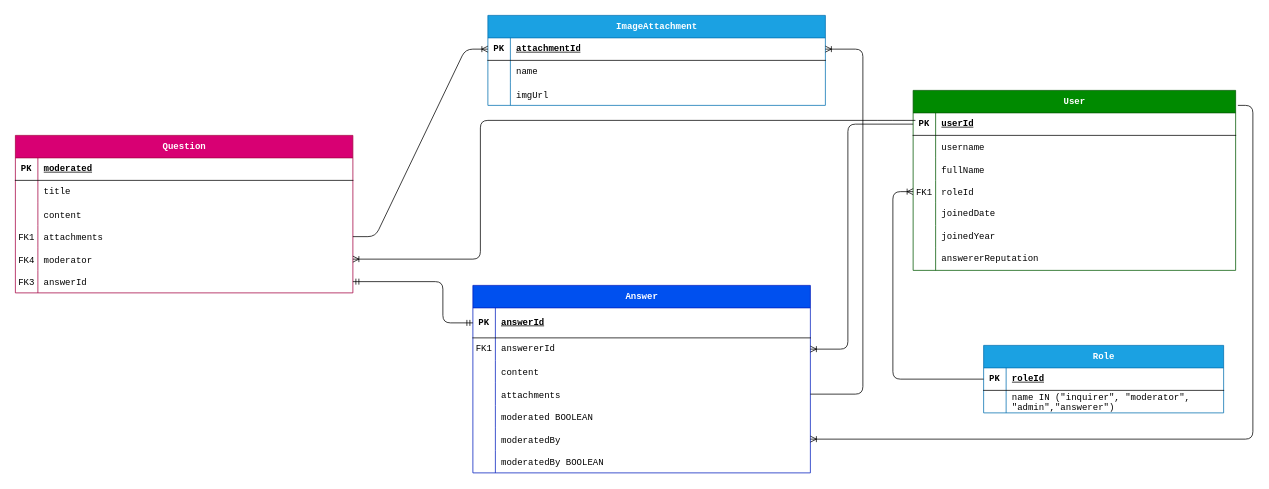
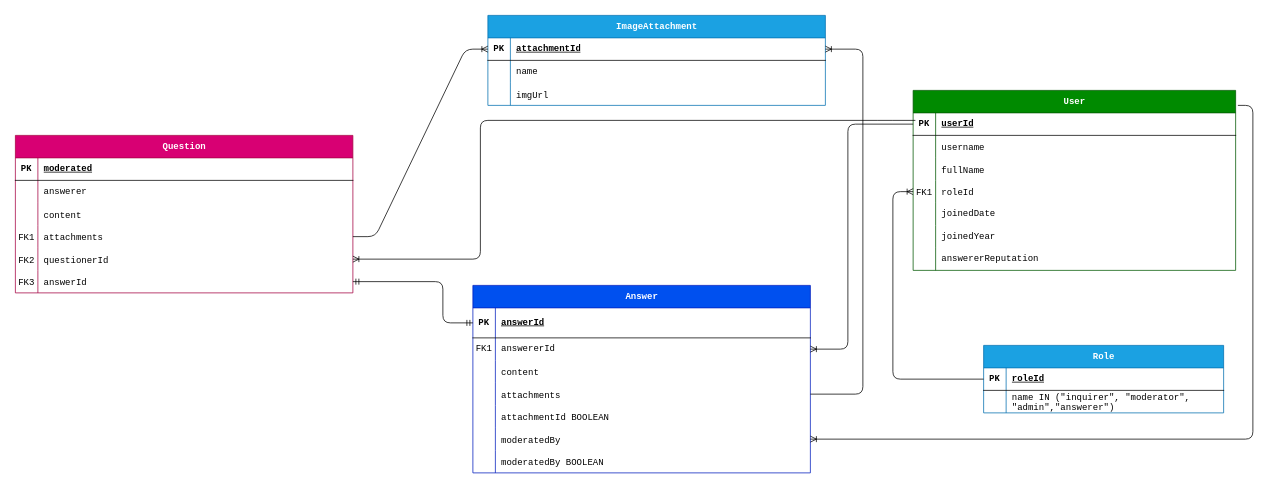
node "title": label "title" -> "answerer"
node "FK4": label "FK4" -> "FK2"
node "moderator": label "moderator" -> "questionerId"
node "moderated BOOLEAN": label "moderated BOOLEAN" -> "attachmentId BOOLEAN"
